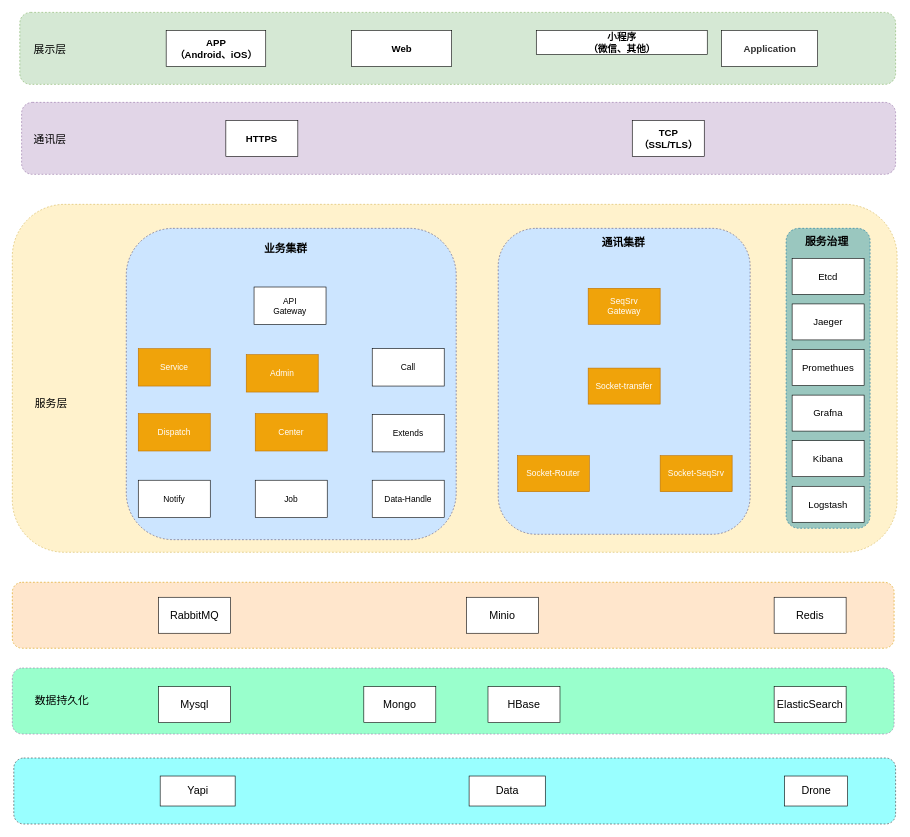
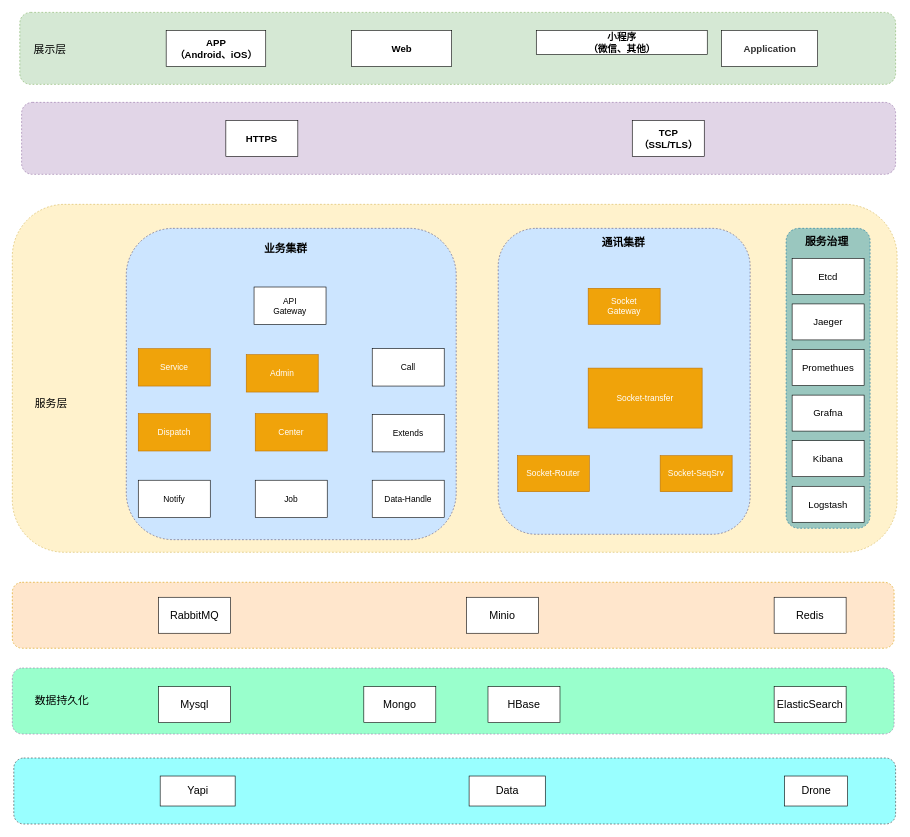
node "通讯层": removed
node "SeqSrvGateway": label "SeqSrvGateway" -> "SocketGateway"
node "Socket-transfer": size 72x36 -> 114x60
